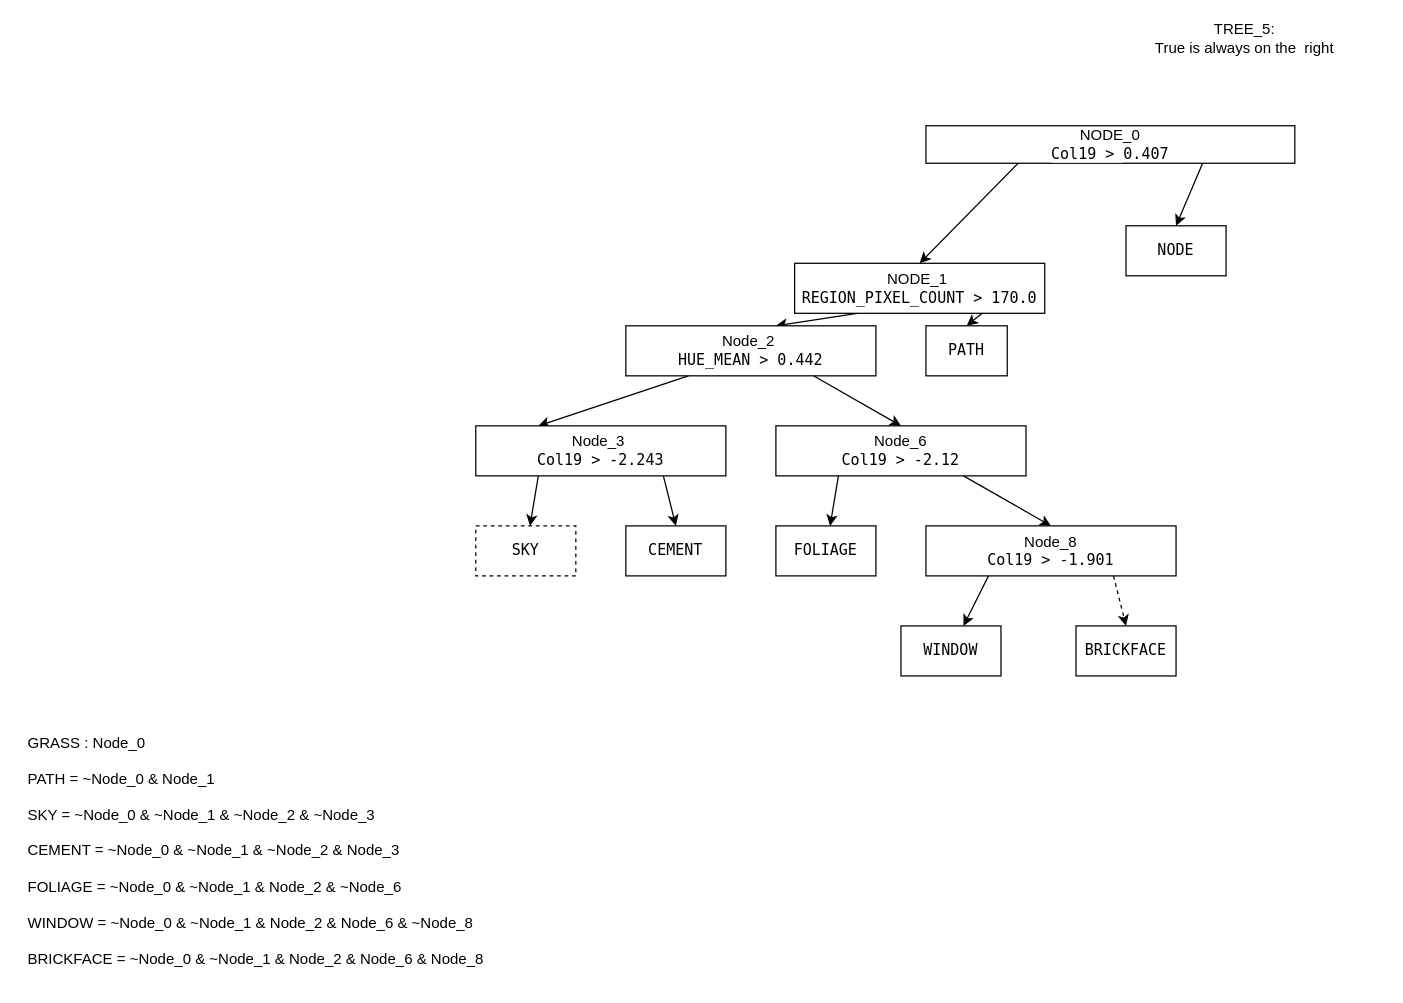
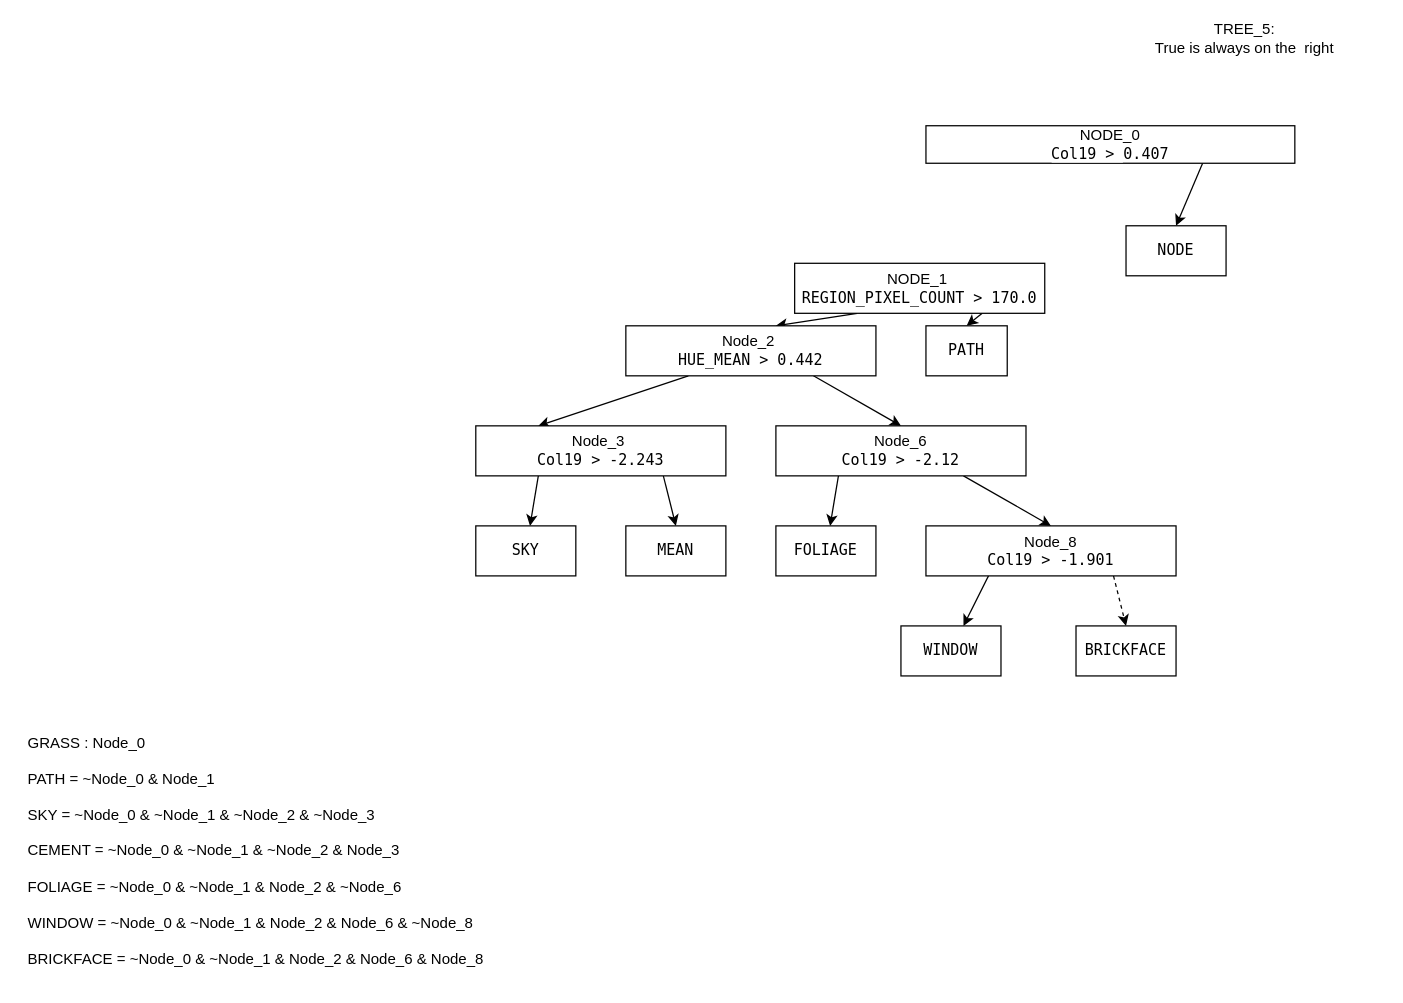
edge "NODE_0 Col19 > 0.407" -> "NODE_1 REGION_PIXEL_COUNT > 170.0": removed
node "SKY": style dashed -> solid
node "CEMENT": label "CEMENT" -> "MEAN"
